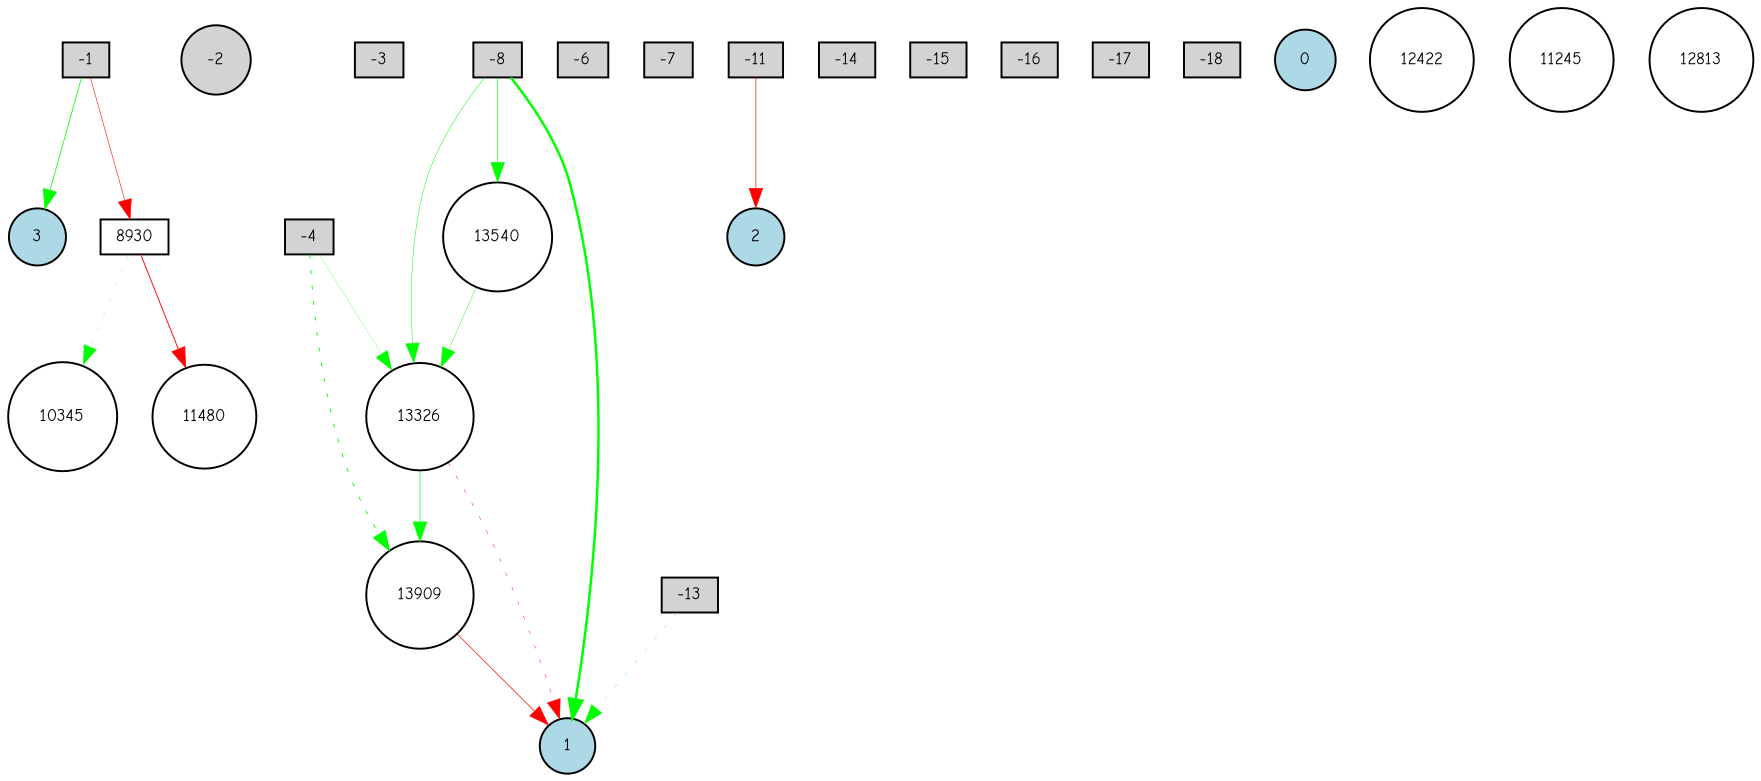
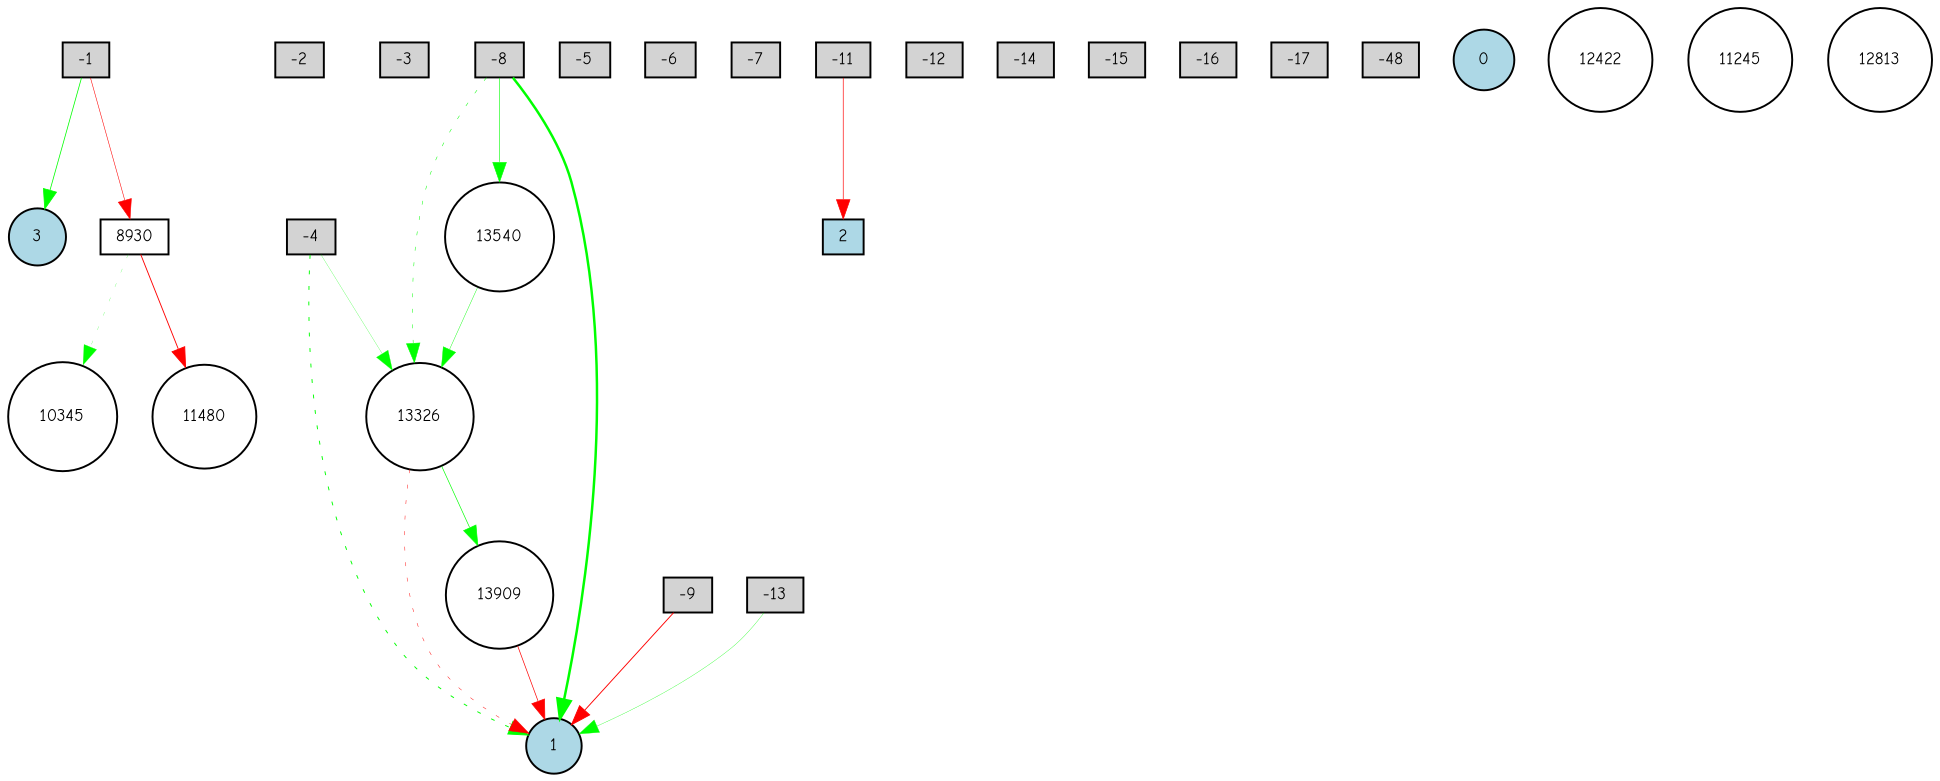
node "-2": shape circle -> box
node "-5": added
node "-12": added
node "-18": label "-18" -> "-48"
edge "-8" -> "13326": style solid -> dotted
node "2": shape circle -> box
edge "-4" -> "13909": now "-4" -> "1"
node "-9": added
edge "-13" -> "1": style dotted -> solid
